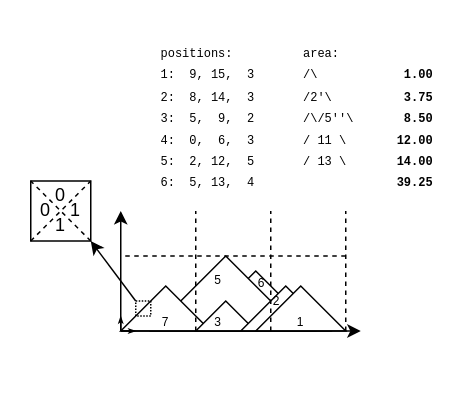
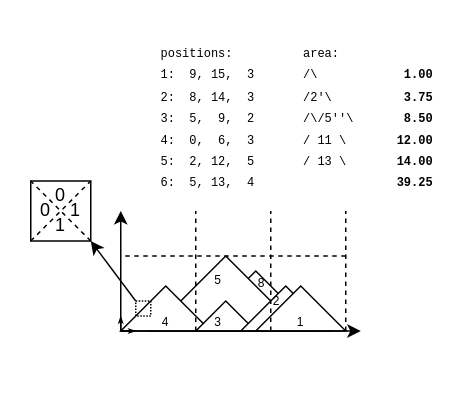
node "6": label "6" -> "8"
node "7": label "7" -> "4"
